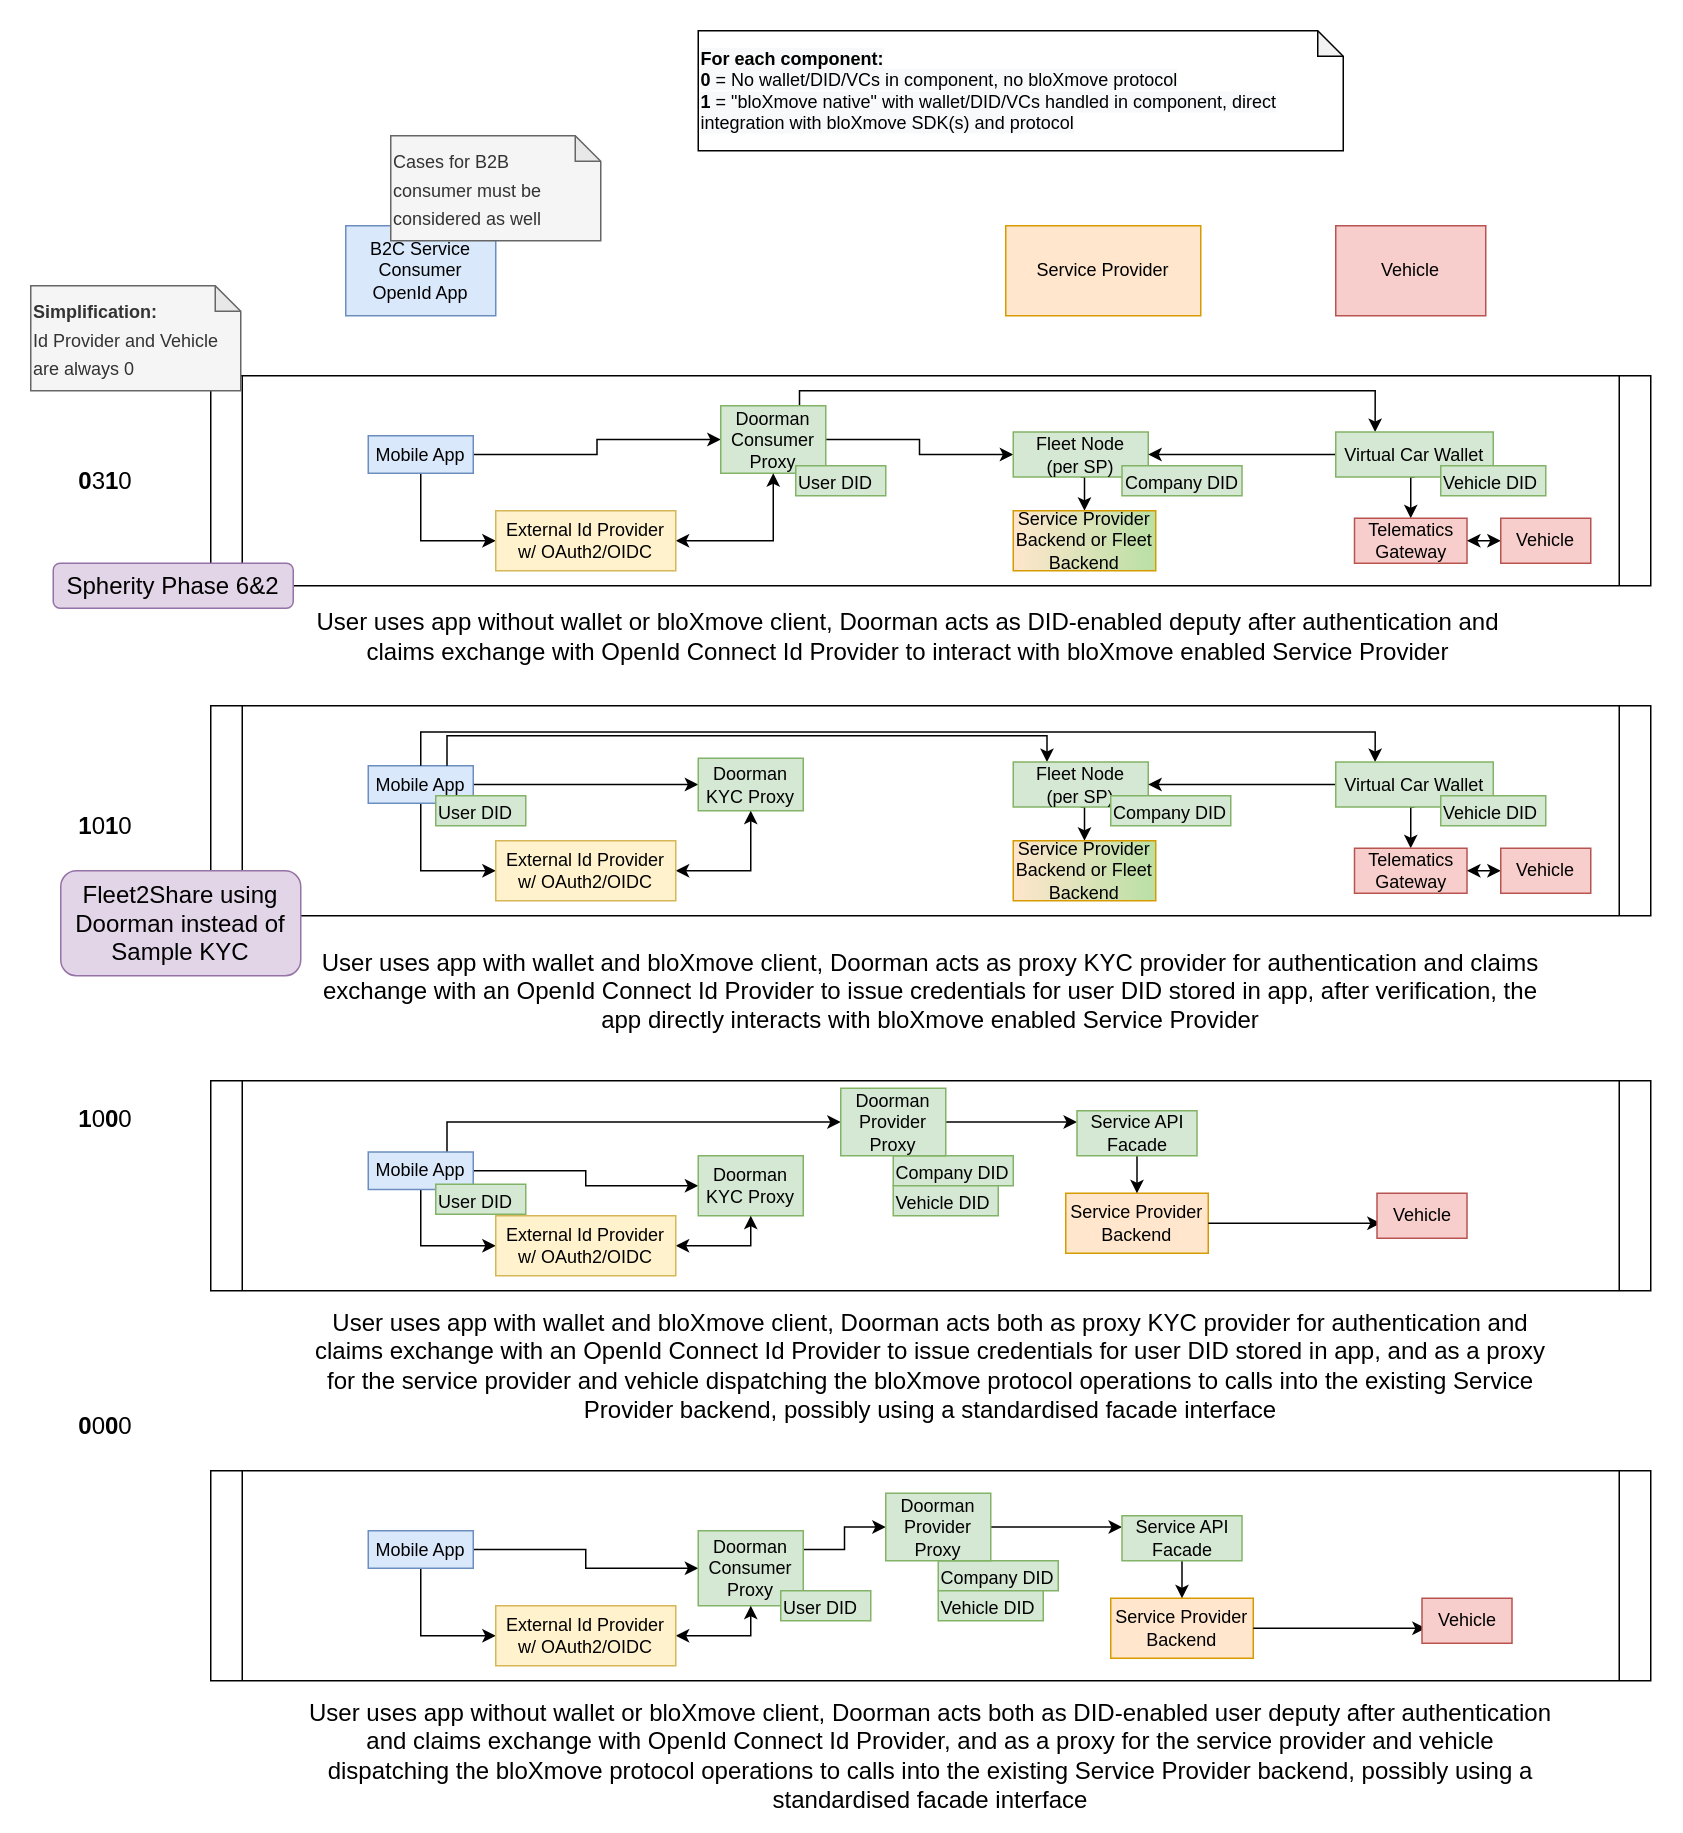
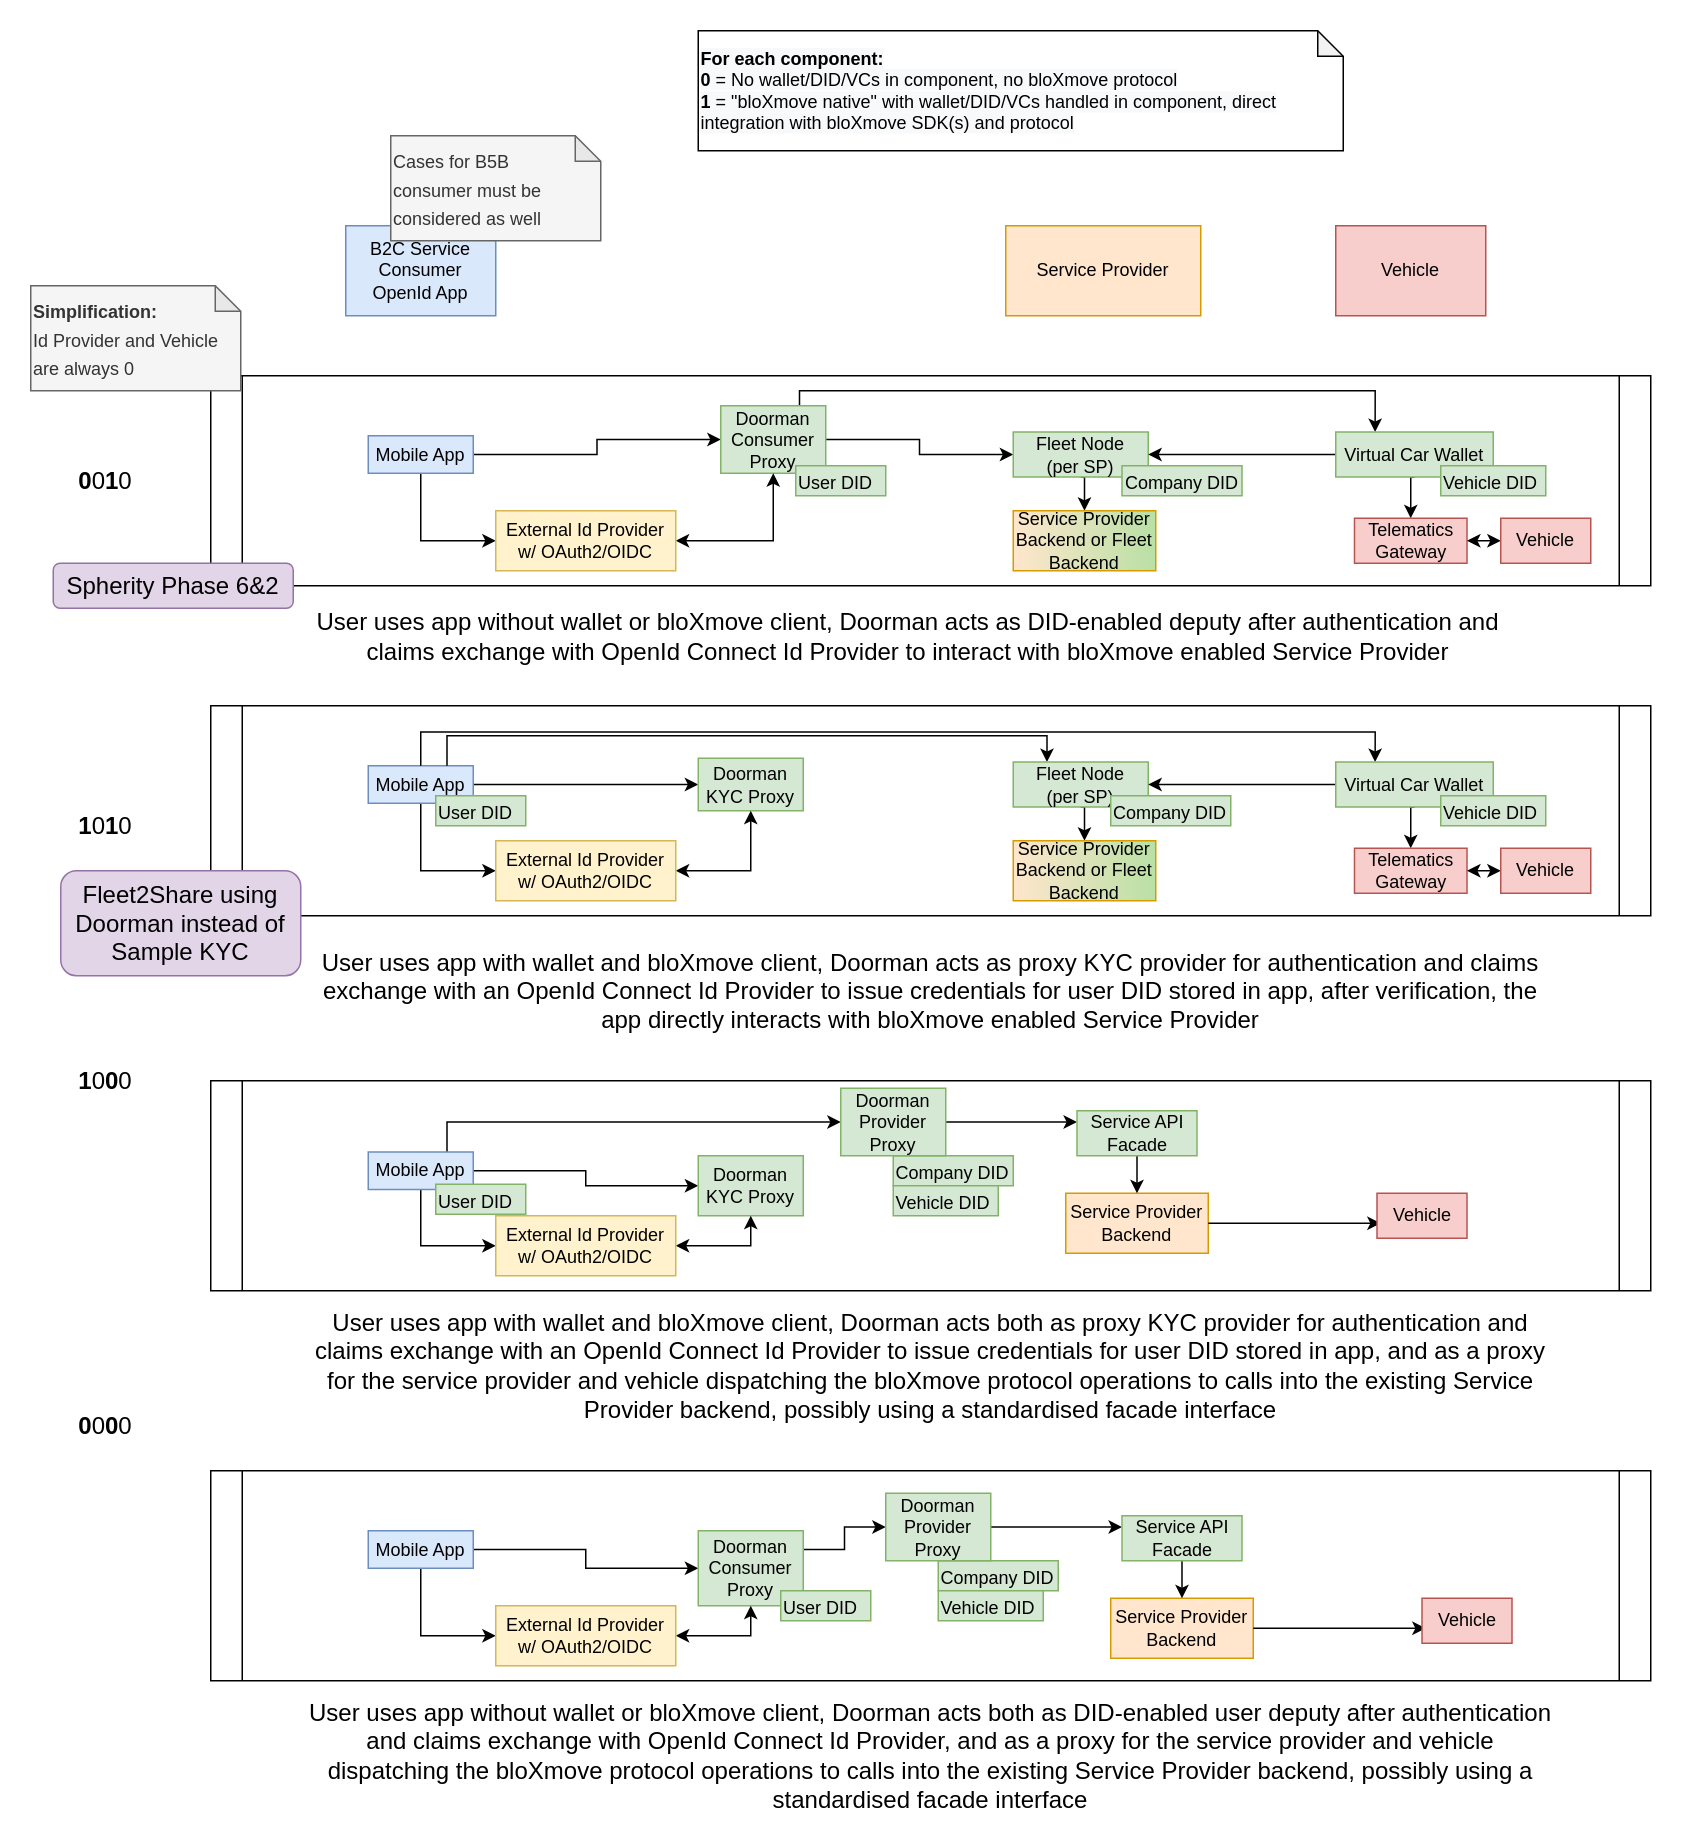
node "Cases for B2B consumer must be considered as well": label "Cases for B2B consumer must be considered as well" -> "Cases for B5B consumer must be considered as well"
node "0310": label "0310" -> "0010"
node "1000": moved (106, 1118) -> (106, 1081)
